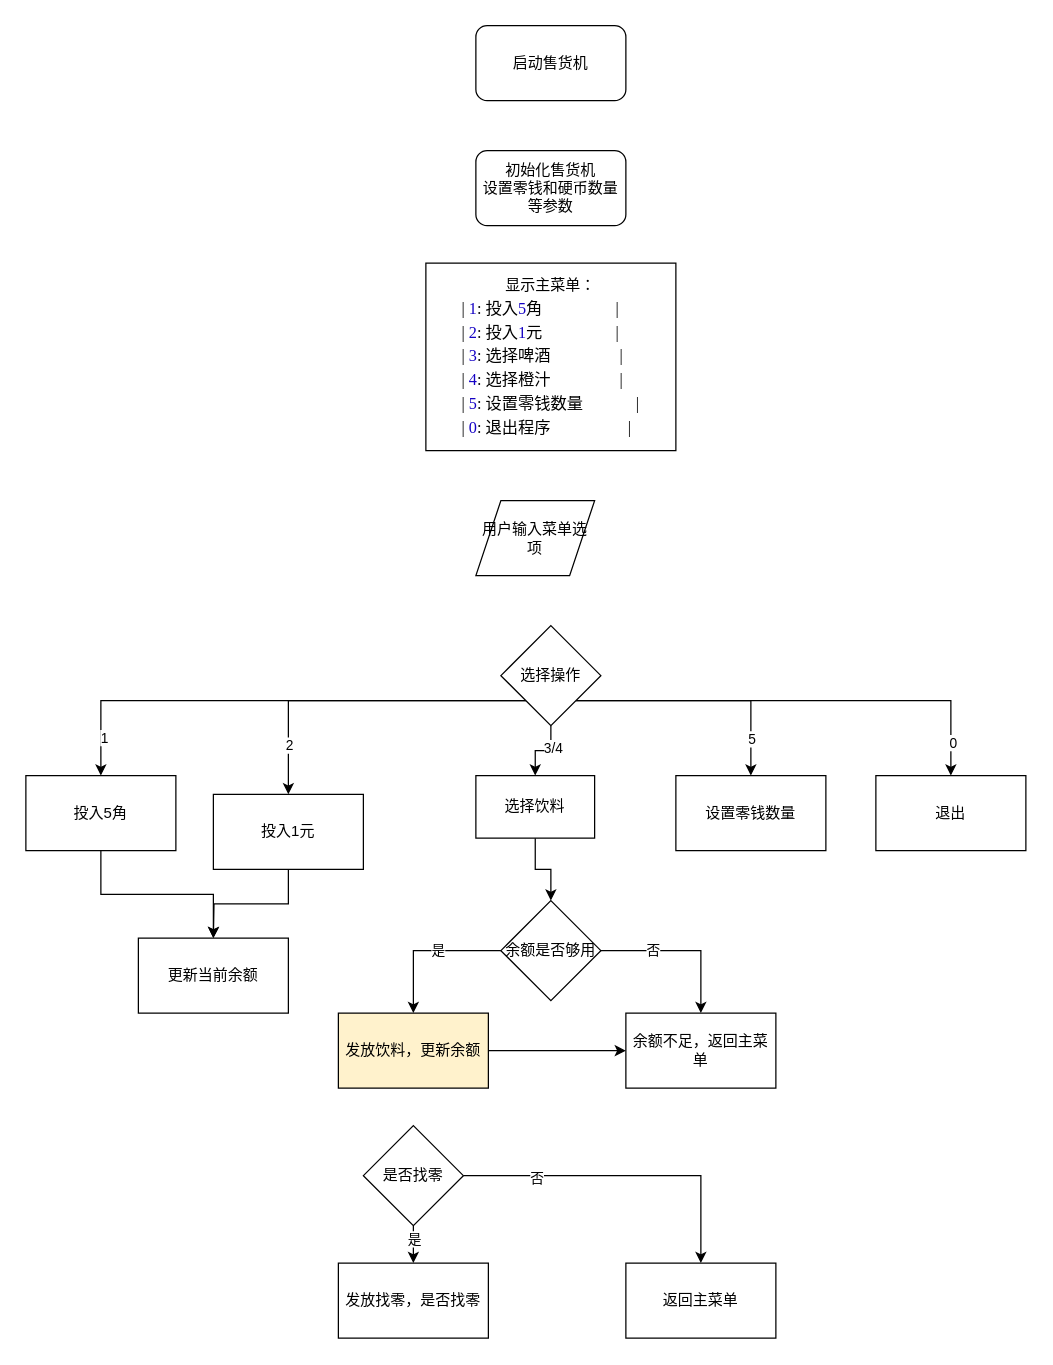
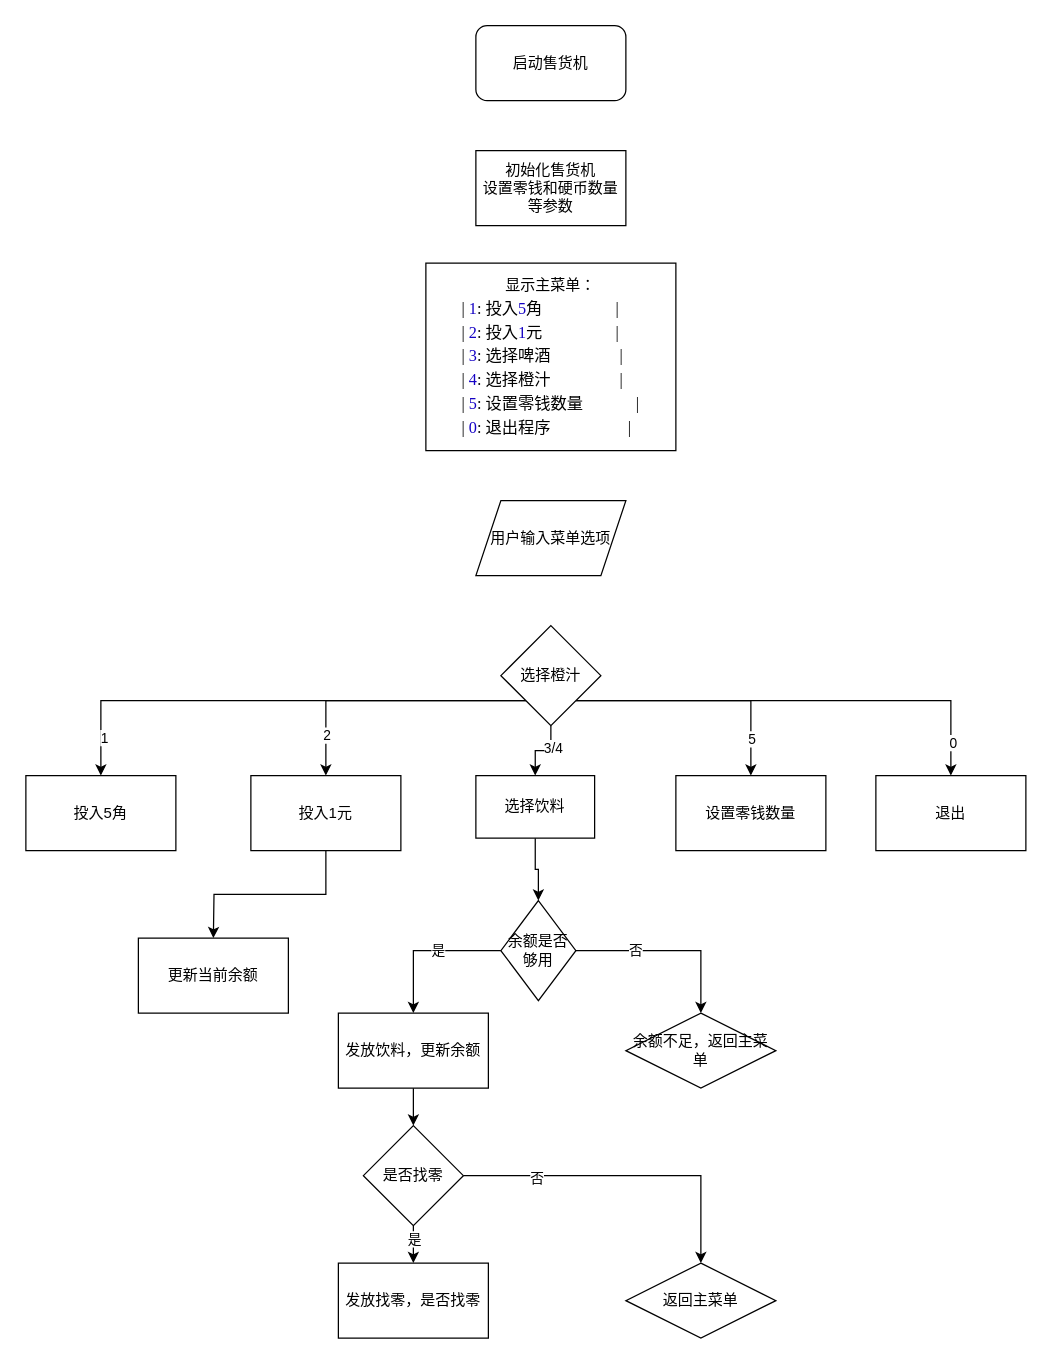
node "初始化售货机 设置零钱和硬币数量等参数": shape rounded rectangle -> rectangle
node "用户输入菜单选项": size 119x75 -> 150x75
node "选择操作": label "选择操作" -> "选择橙汁"
node "投入1元": moved (288, 832) -> (326, 813)
edge "投入5角" -> "更新当前余额": removed
node "余额是否够用": size 100x100 -> 75x100
node "发放饮料，更新余额": fillcolor #fff2cc -> #ffffff
edge "发放饮料，更新余额" -> "余额不足，返回主菜单": now "发放饮料，更新余额" -> "是否找零"
node "余额不足，返回主菜单": shape rectangle -> diamond
node "返回主菜单": shape rectangle -> diamond
